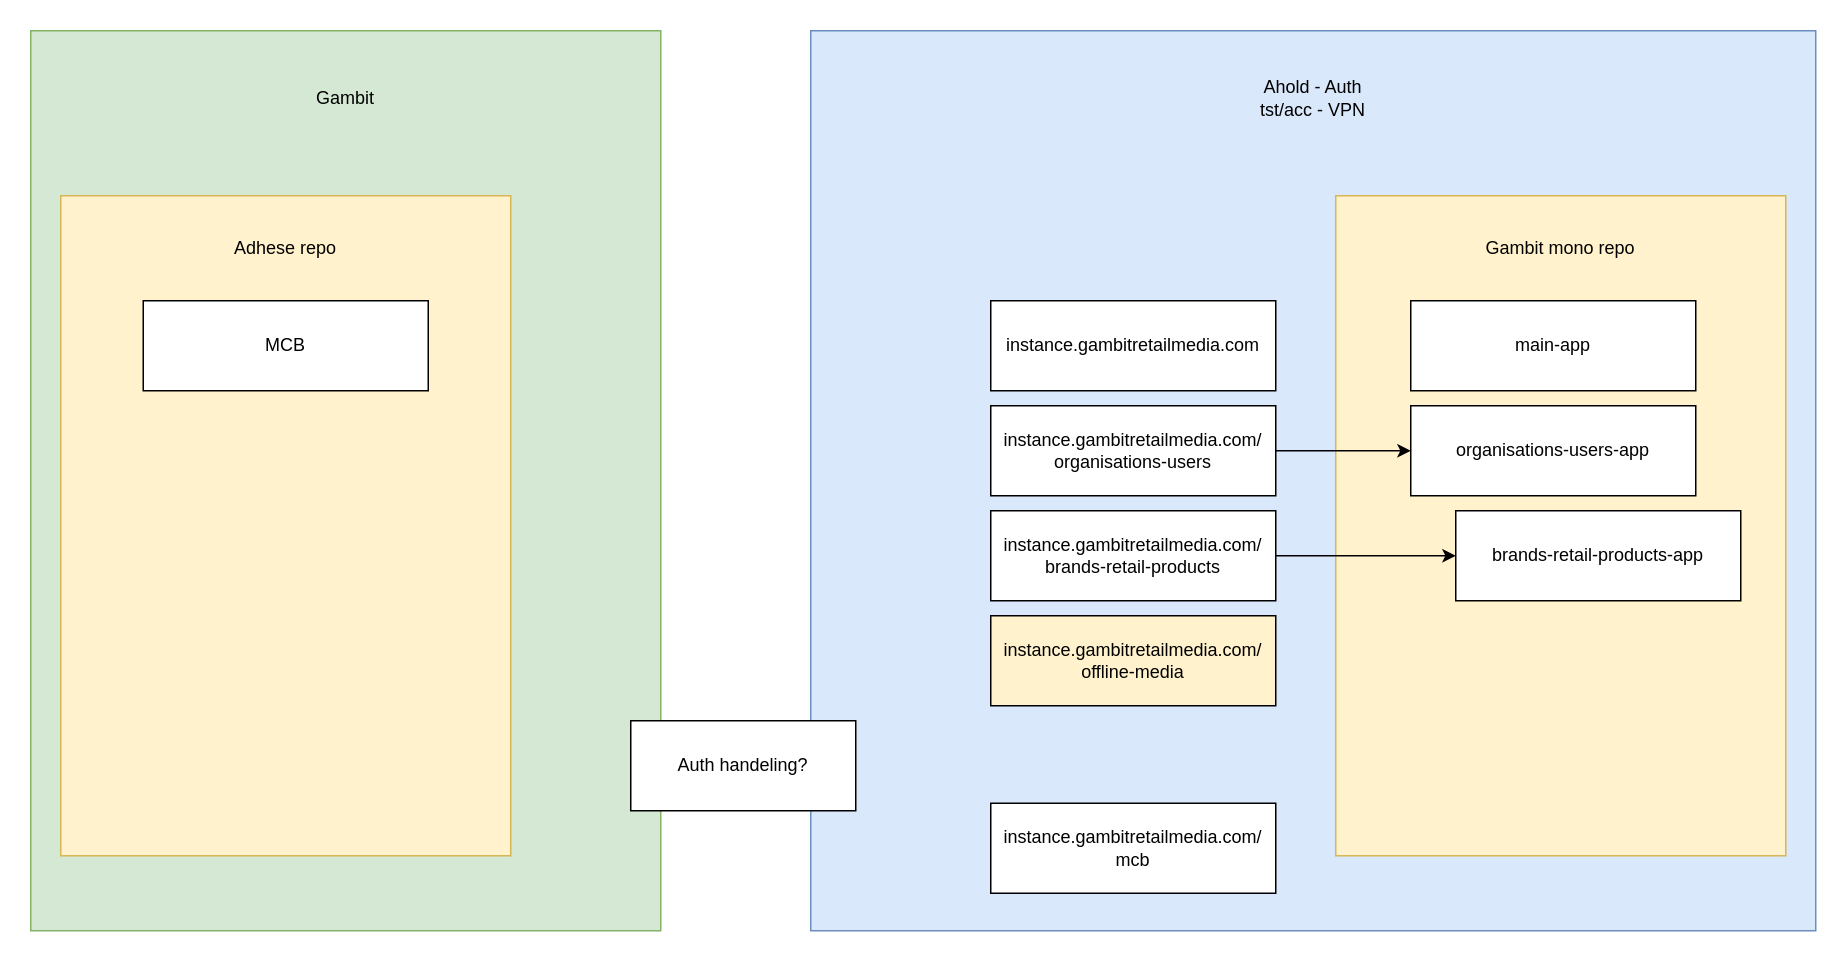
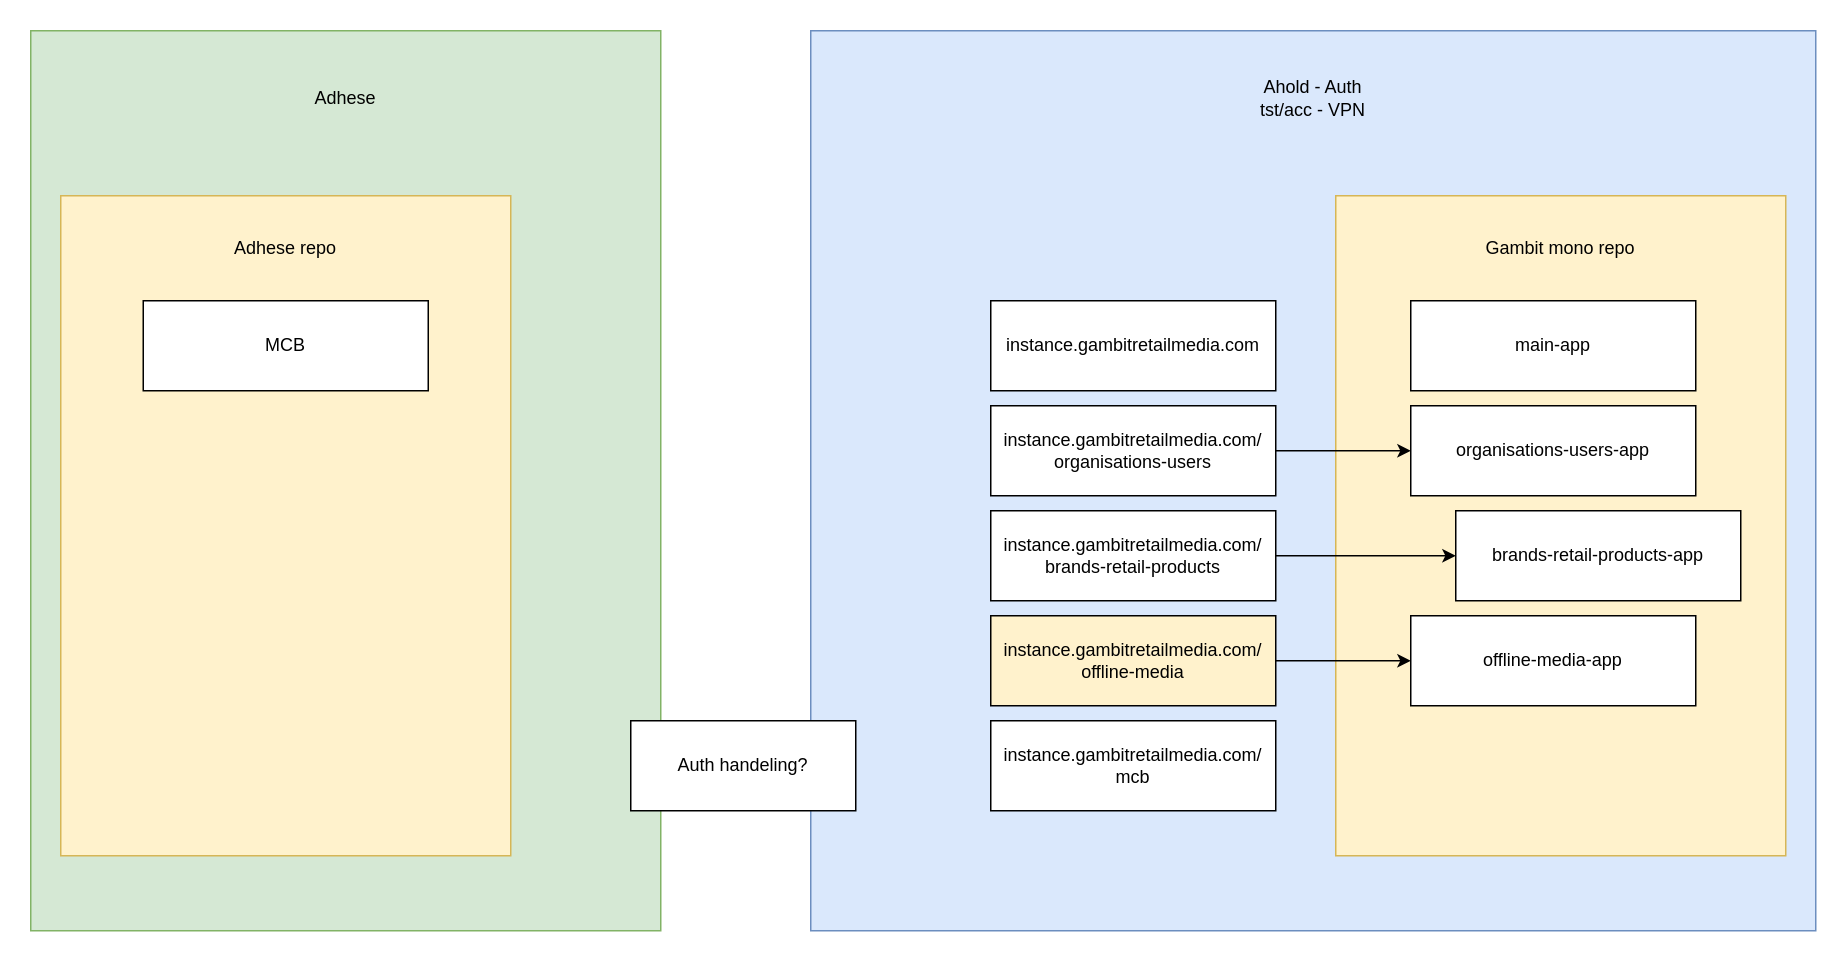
node "Gambit": label "Gambit" -> "Adhese"
edge "instance.gambitretailmedia.com/ offline-media" -> "offline-media-app": added
node "offline-media-app": added
node "instance.gambitretailmedia.com/ mcb": moved (1133, 848) -> (1133, 766)
